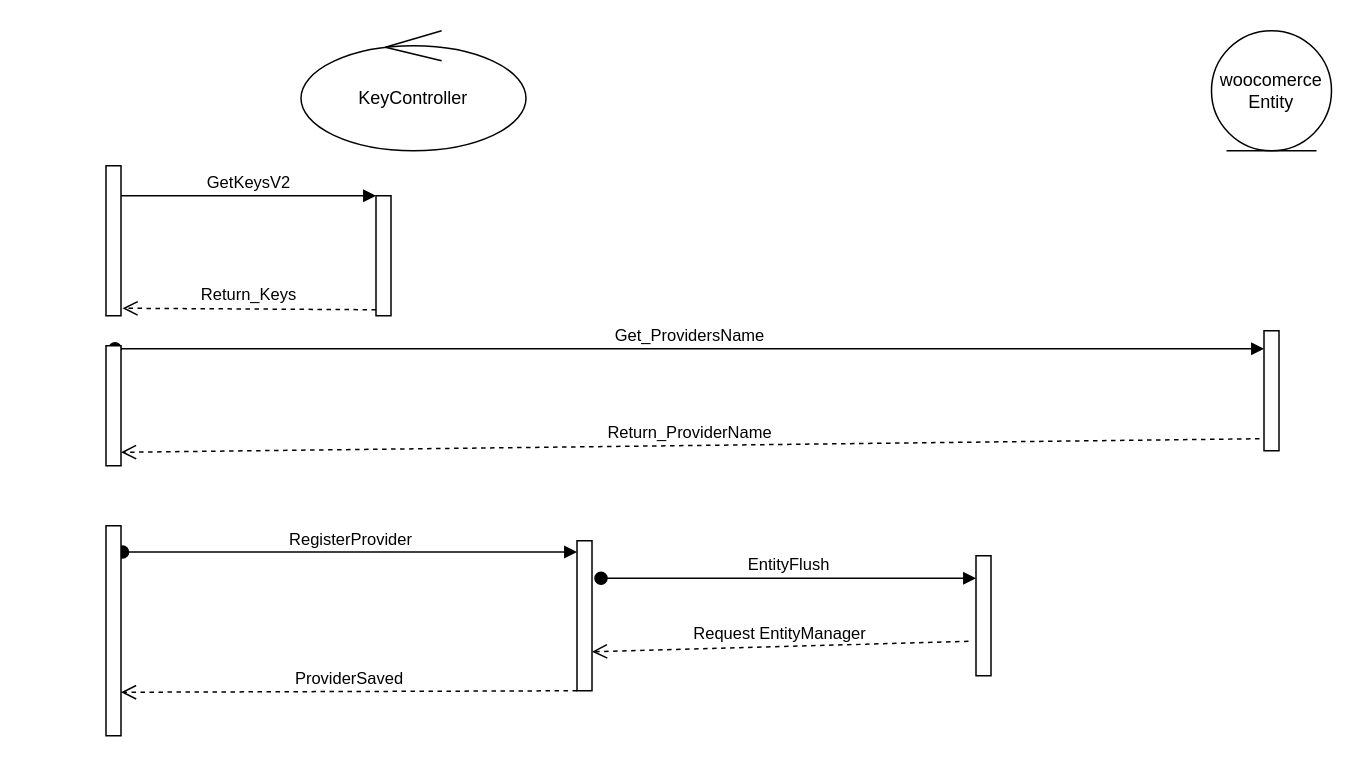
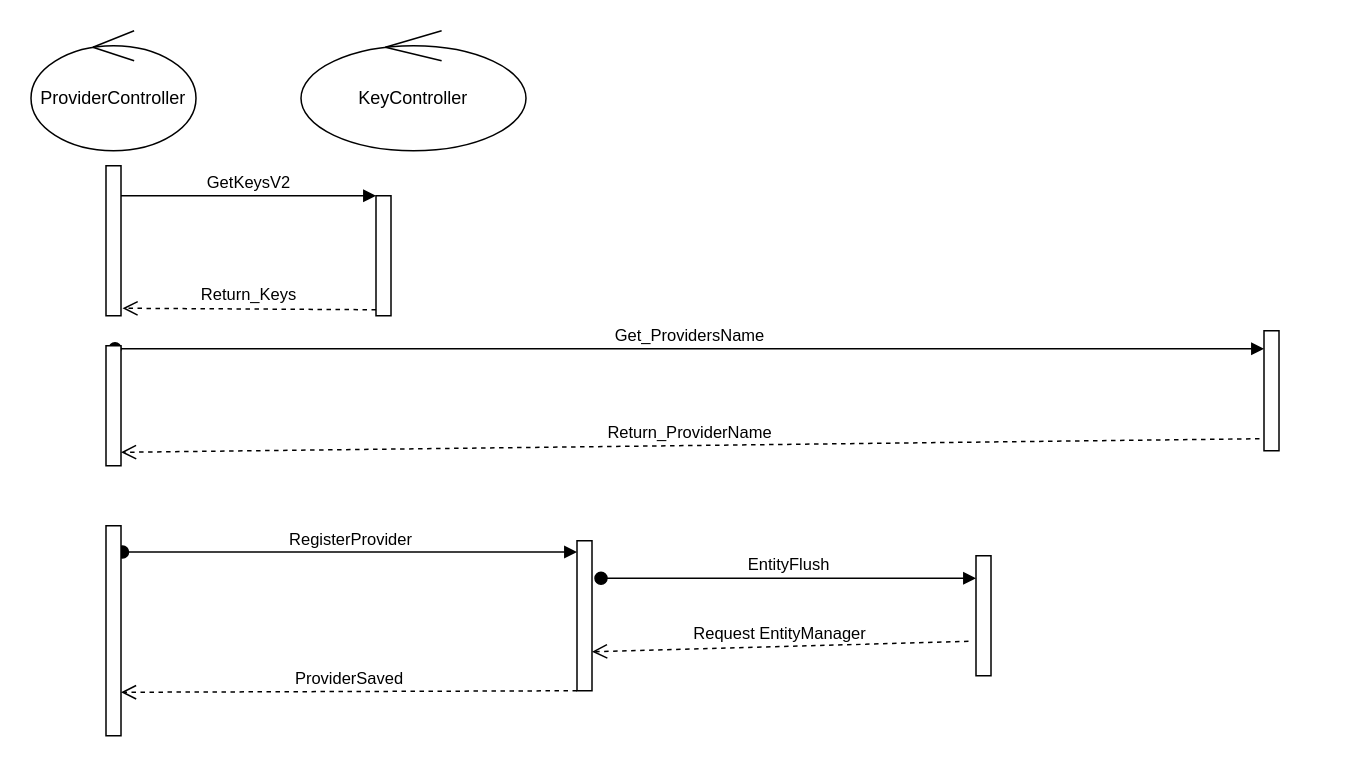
node "ProviderController": added
node "woocomerce Entity": removed
